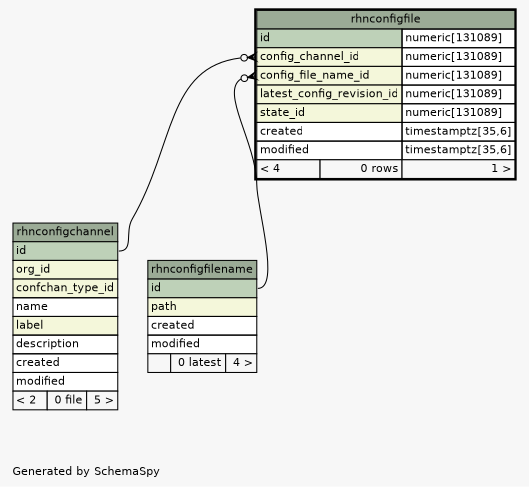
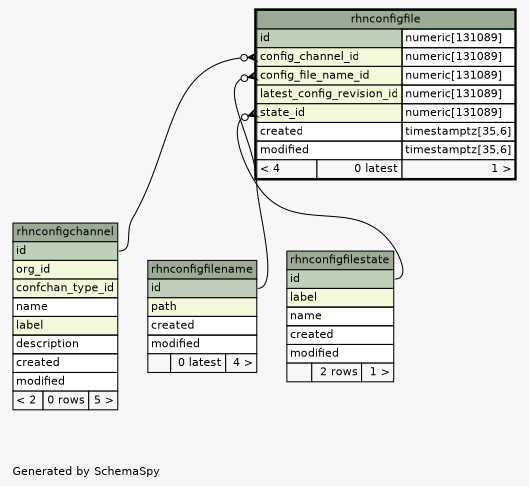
node "rhnconfigfile": text "0 rows" -> "0 latest"
node "rhnconfigfilestate": added
node "rhnconfigchannel": text "0 file" -> "0 rows"
